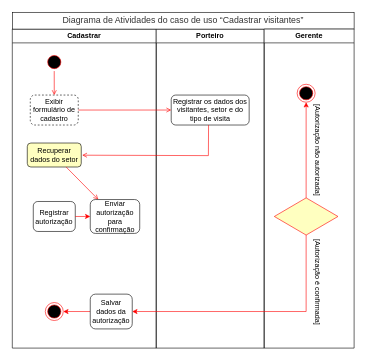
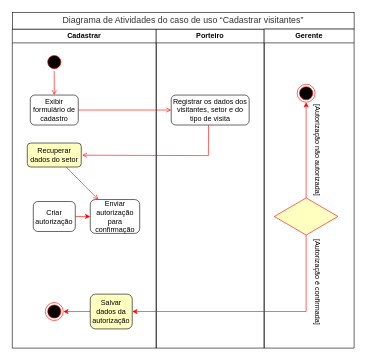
node "Exibir formulário de cadastro": style dashed -> solid
node "Registrar autorização": label "Registrar autorização" -> "Criar autorização"
node "Salvar dados da autorização": fillcolor #ffffff -> #ffffc0
